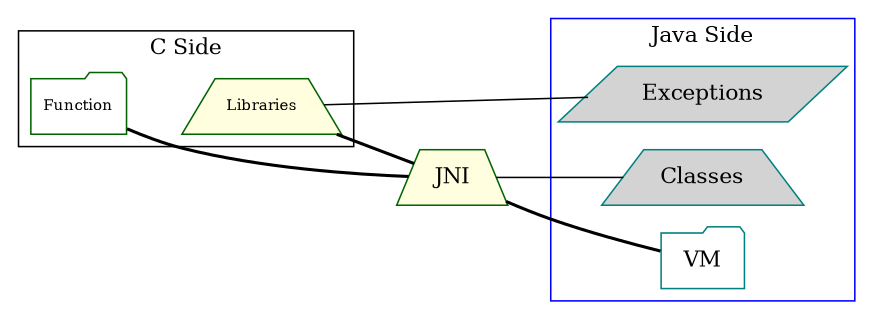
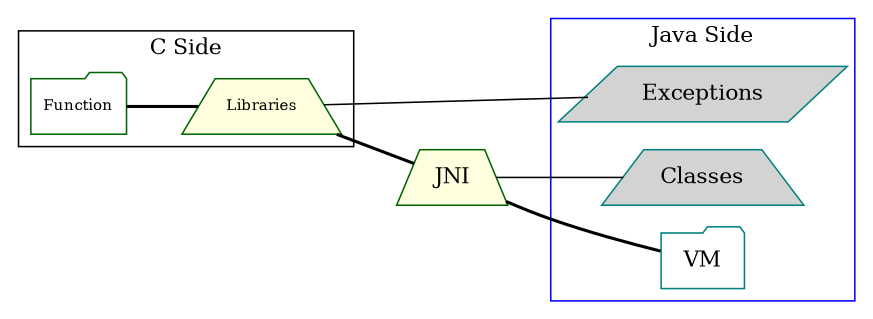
edge "Function" -- "JNI": now "Function" -- "Libraries"
